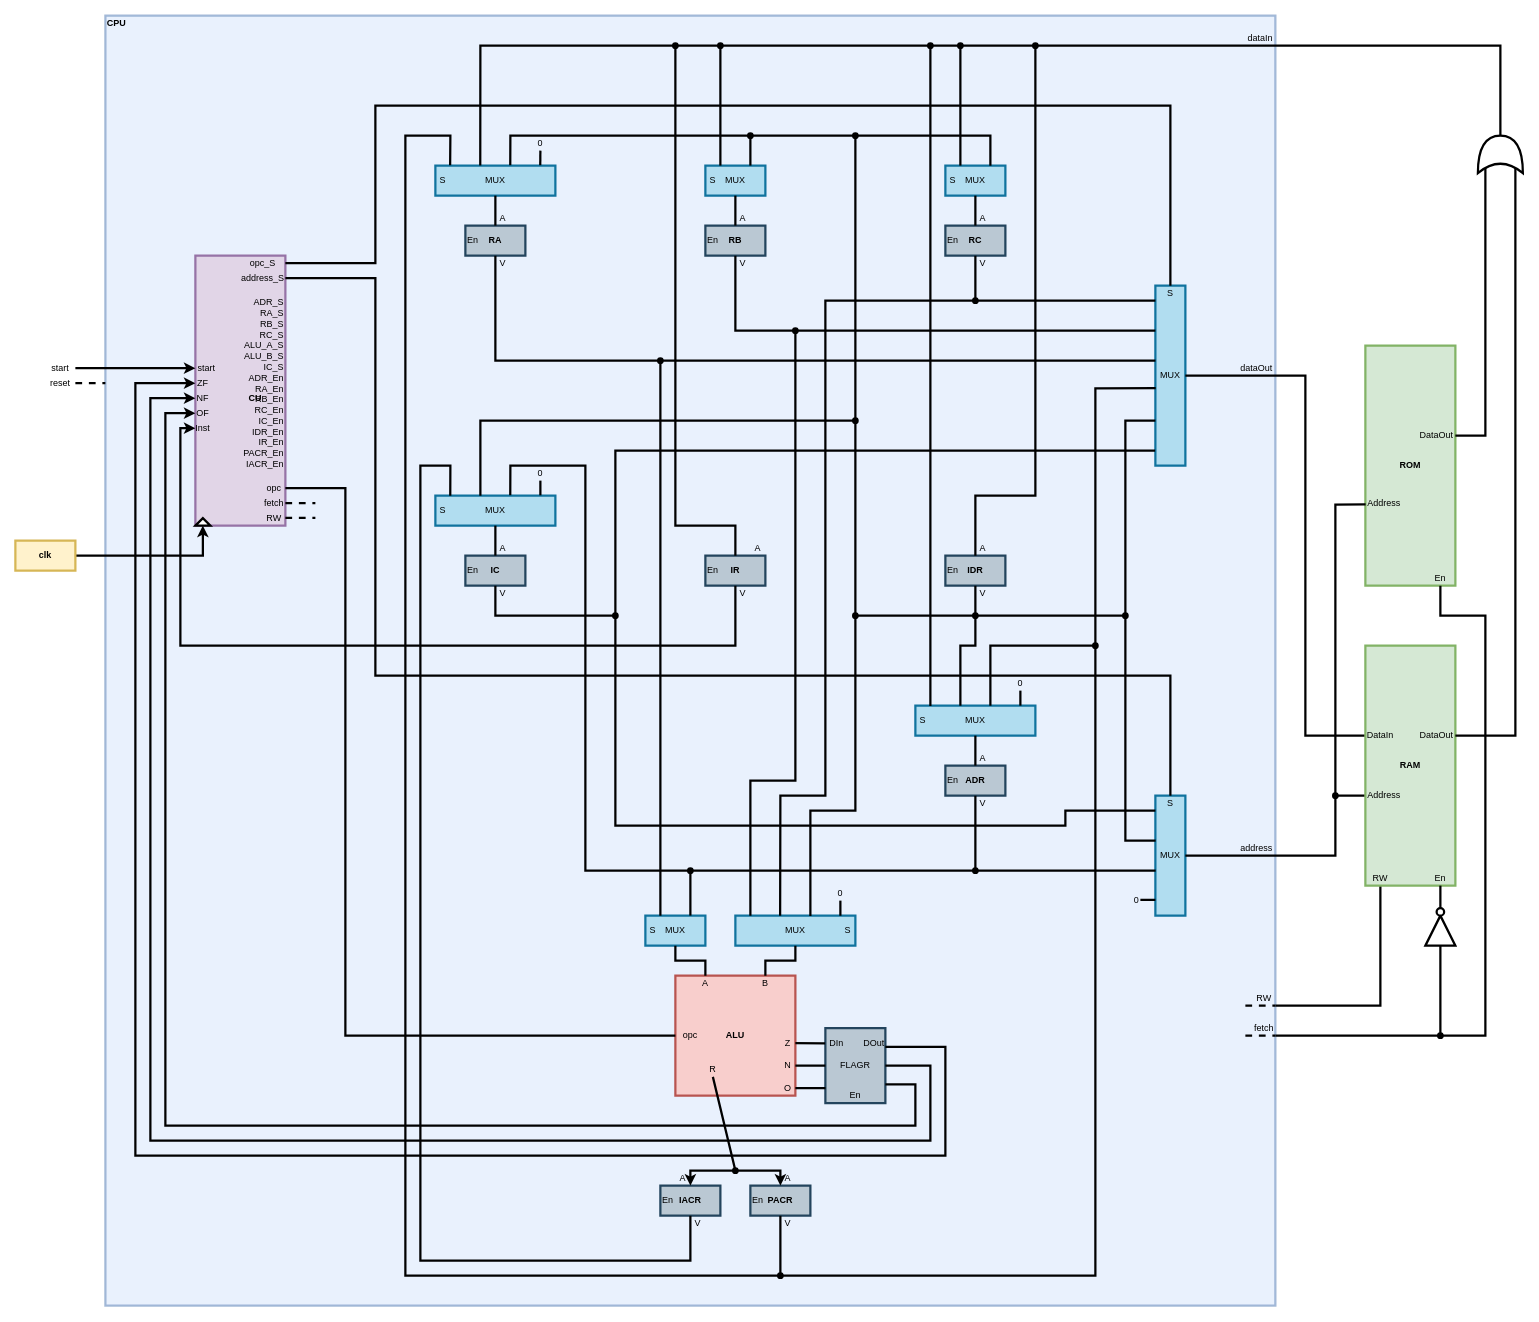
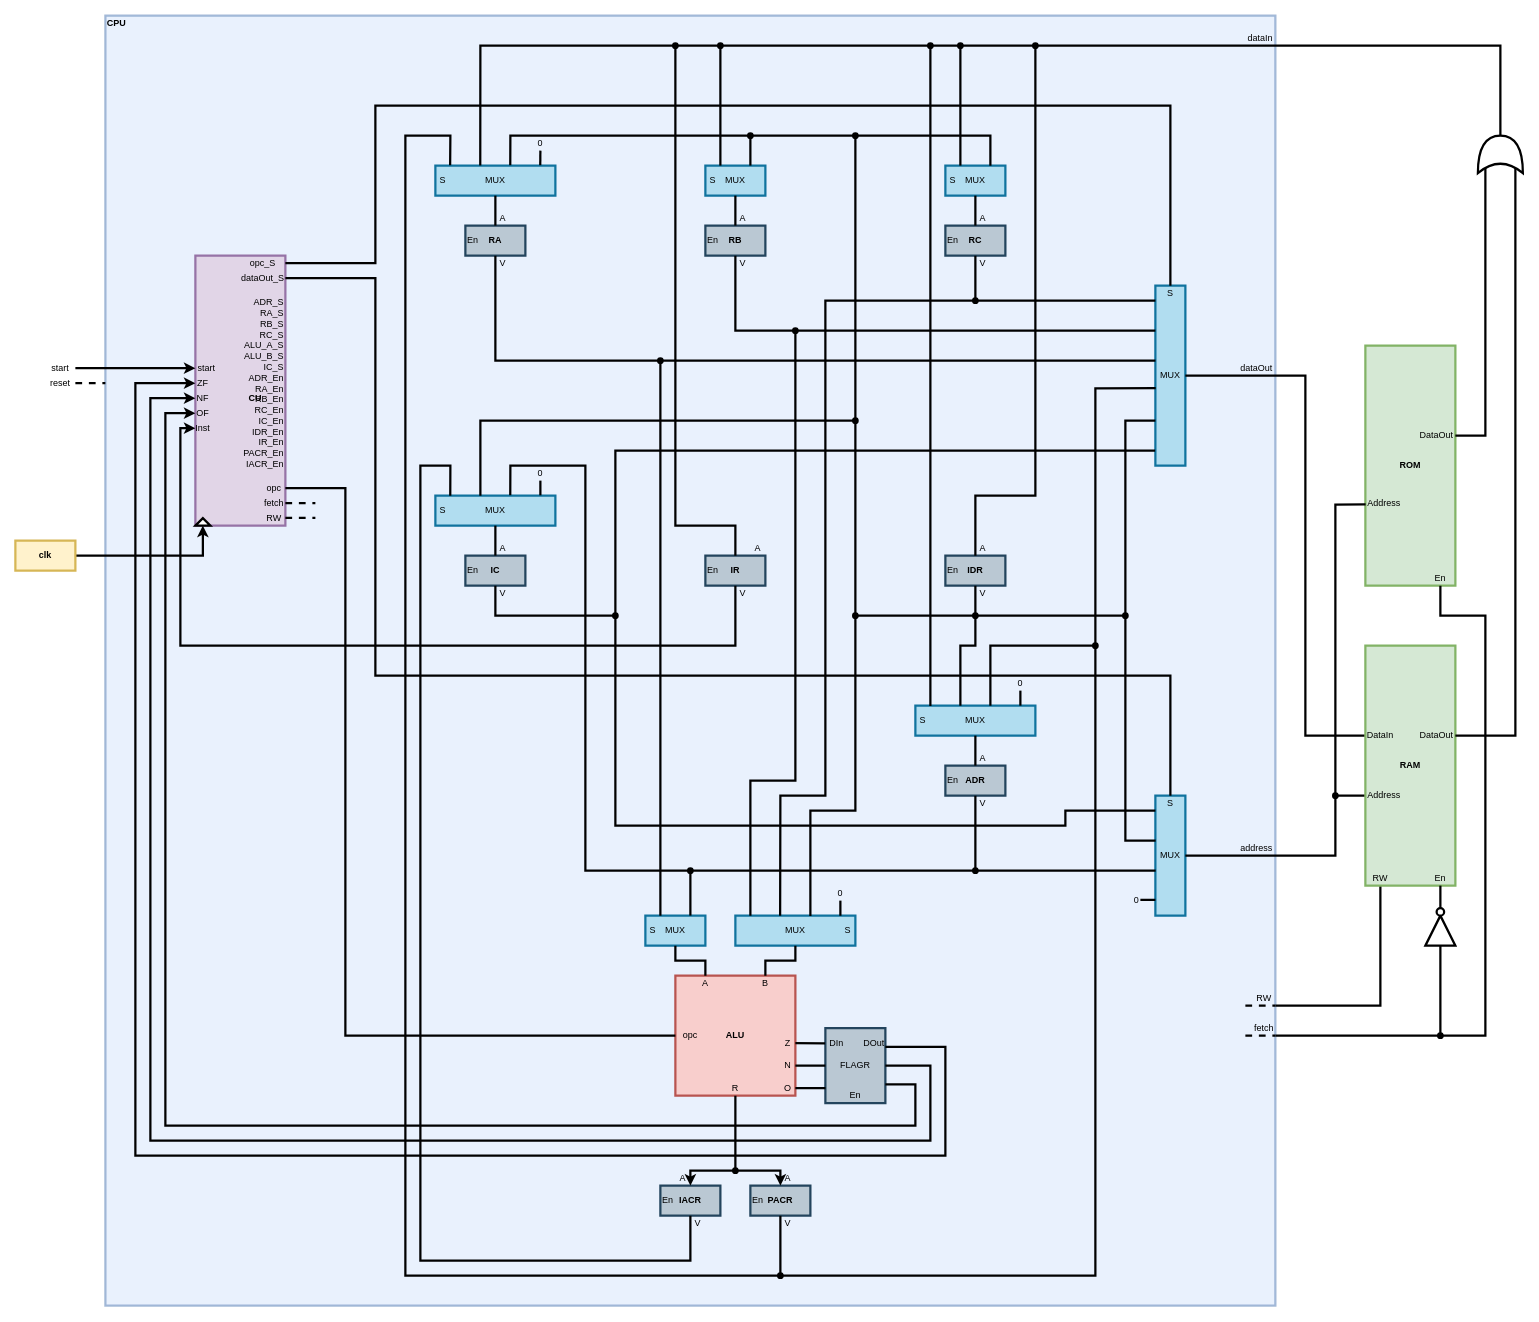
node "address_S": label "address_S" -> "dataOut_S"
node "R": moved (713, 1069) -> (735, 1088)
